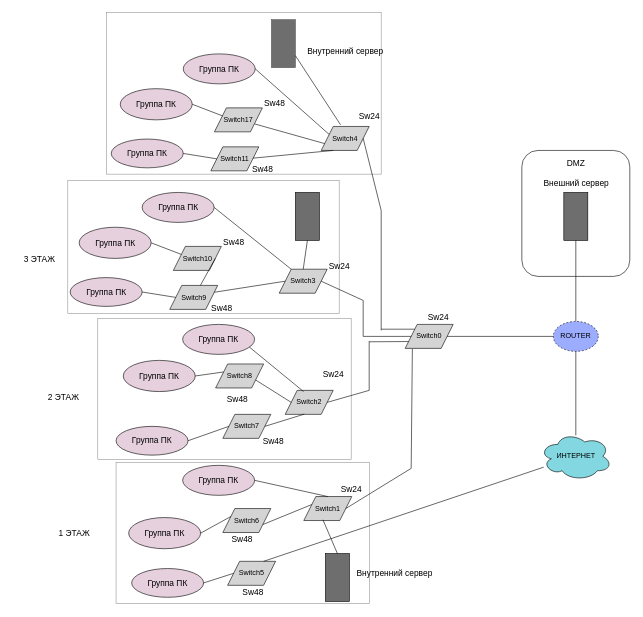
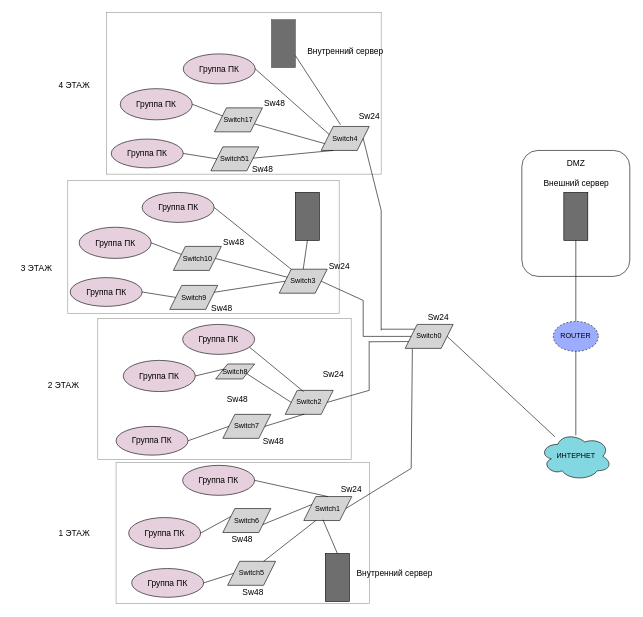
node "4 ЭТАЖ": added
node "Switch11": label "Switch11" -> "Switch51"
node "3 ЭТАЖ": moved (39, 260) -> (36, 269)
edge "Switch10" -- "Switch9": now "Switch10" -- "Switch3"
edge "Switch0" -- "ROUTER": now "Switch0" -- "ИНТЕРНЕТ"
node "Switch8": size 48x24 -> 39x15
node "2 ЭТАЖ": moved (63, 397) -> (63, 385)
edge "ИНТЕРНЕТ" -- "Switch5": now "Switch1" -- "Switch5"
